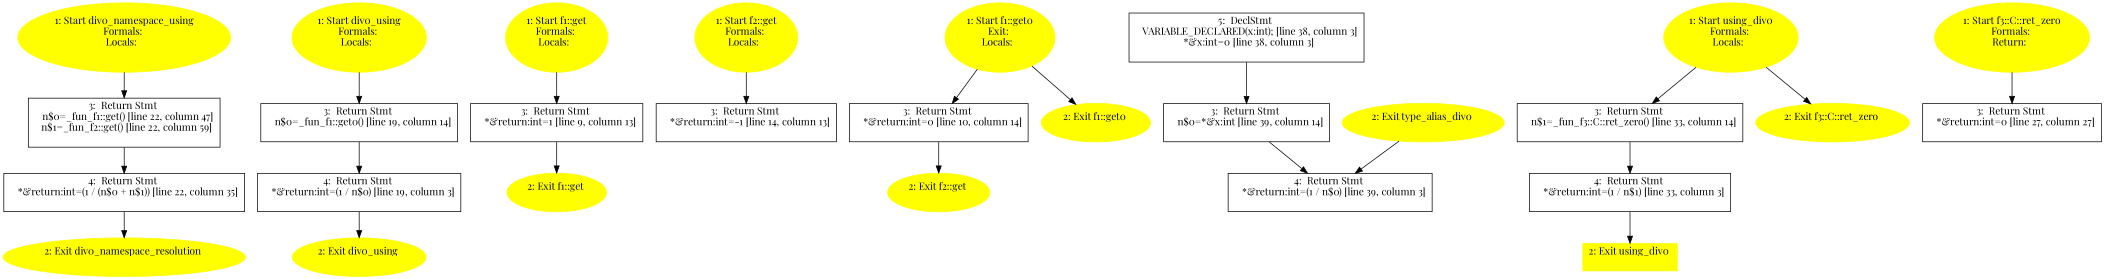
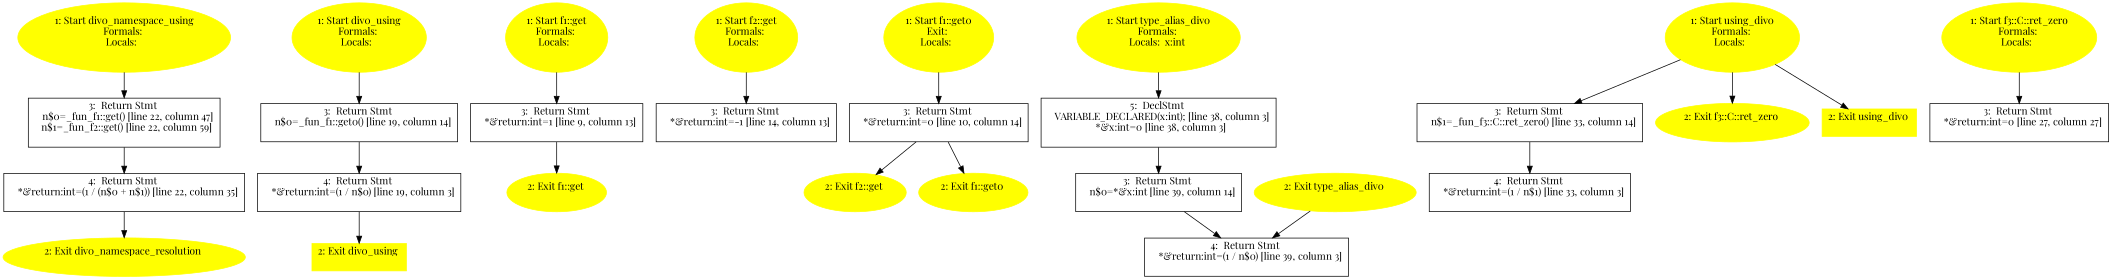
node "1: Start type_alias_div0 Formals: Locals:  x:int": added
node "1: Start f3::C::ret_zero Formals: Return:": label "1: Start f3::C::ret_zero Formals: Return:" -> "1: Start f3::C::ret_zero Formals: Locals:"
edge "1: Start f1::get0 Exit: Locals:" -> "2: Exit f1::get0": now "3:  Return Stmt *&return:int=0 [line 10, column 14]" -> "2: Exit f1::get0"
edge "4:  Return Stmt *&return:int=(1 / n$1) [line 33, column 3]" -> "2: Exit using_div0": now "1: Start using_div0 Formals: Locals:" -> "2: Exit using_div0"
node "2: Exit div0_using": shape ellipse -> box
